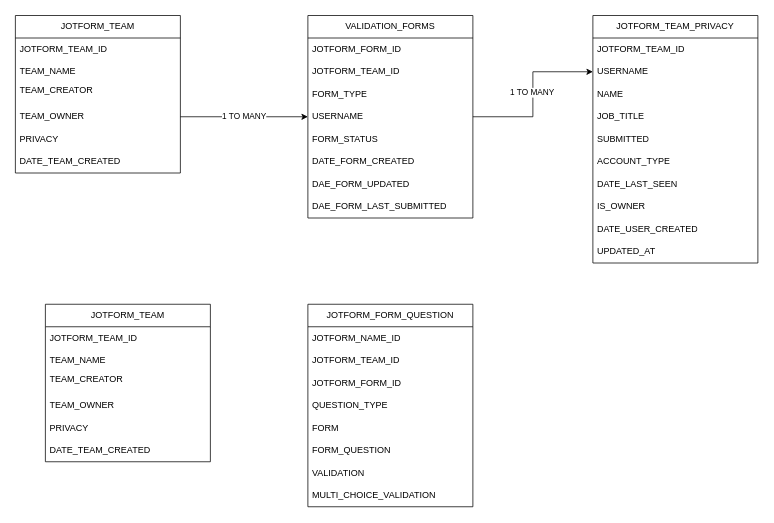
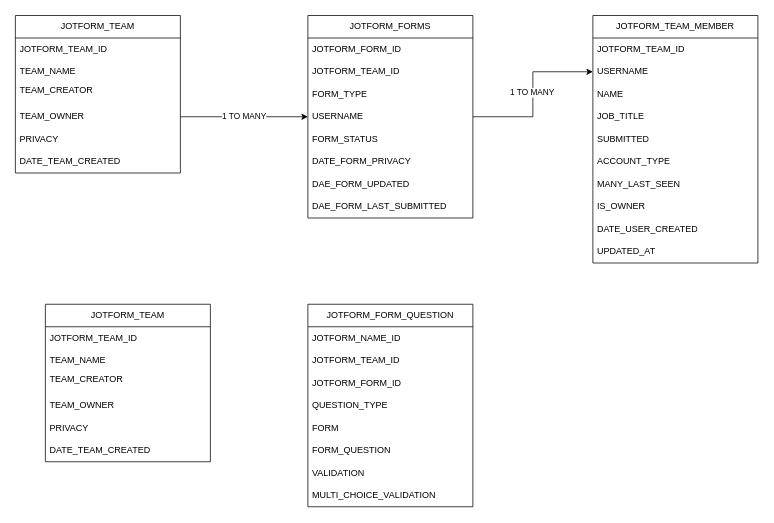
node "VALIDATION_FORMS": label "VALIDATION_FORMS" -> "JOTFORM_FORMS"
node "JOTFORM_TEAM_PRIVACY": label "JOTFORM_TEAM_PRIVACY" -> "JOTFORM_TEAM_MEMBER"
node "DATE_FORM_CREATED": label "DATE_FORM_CREATED" -> "DATE_FORM_PRIVACY"
node "DATE_LAST_SEEN": label "DATE_LAST_SEEN" -> "MANY_LAST_SEEN"
